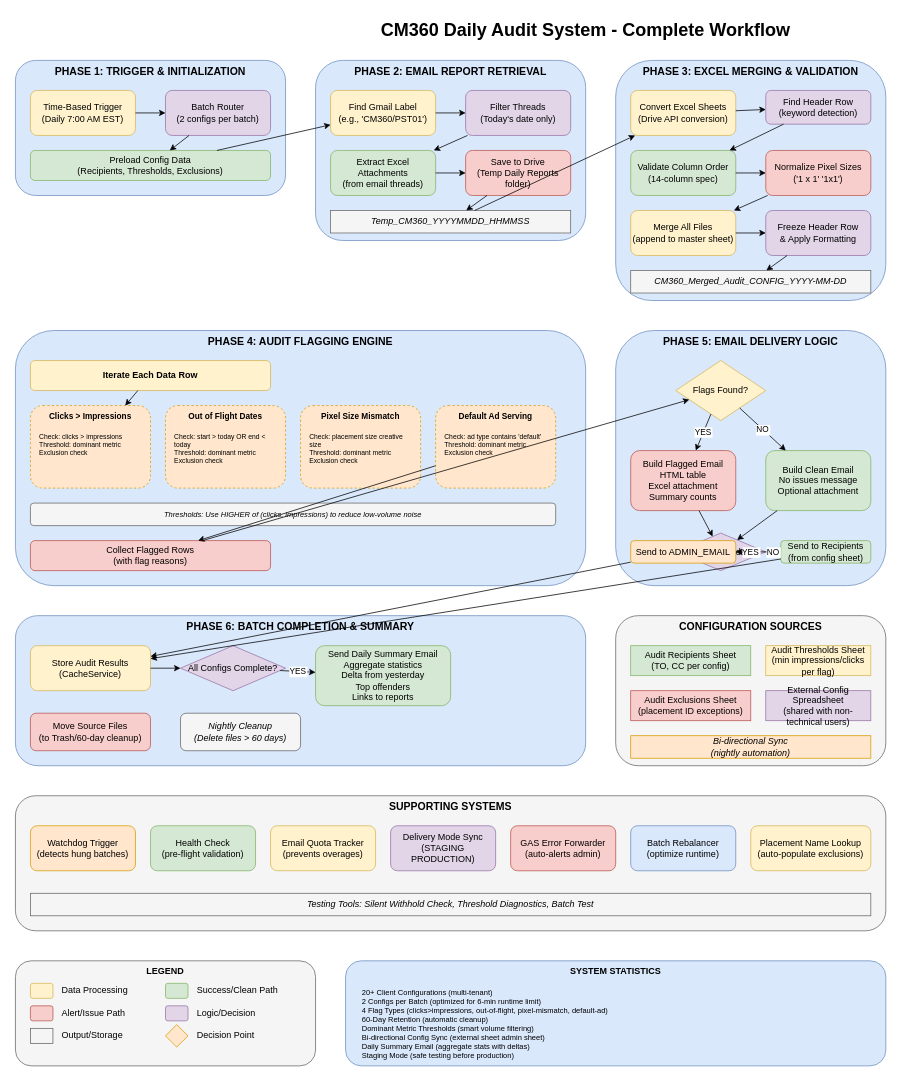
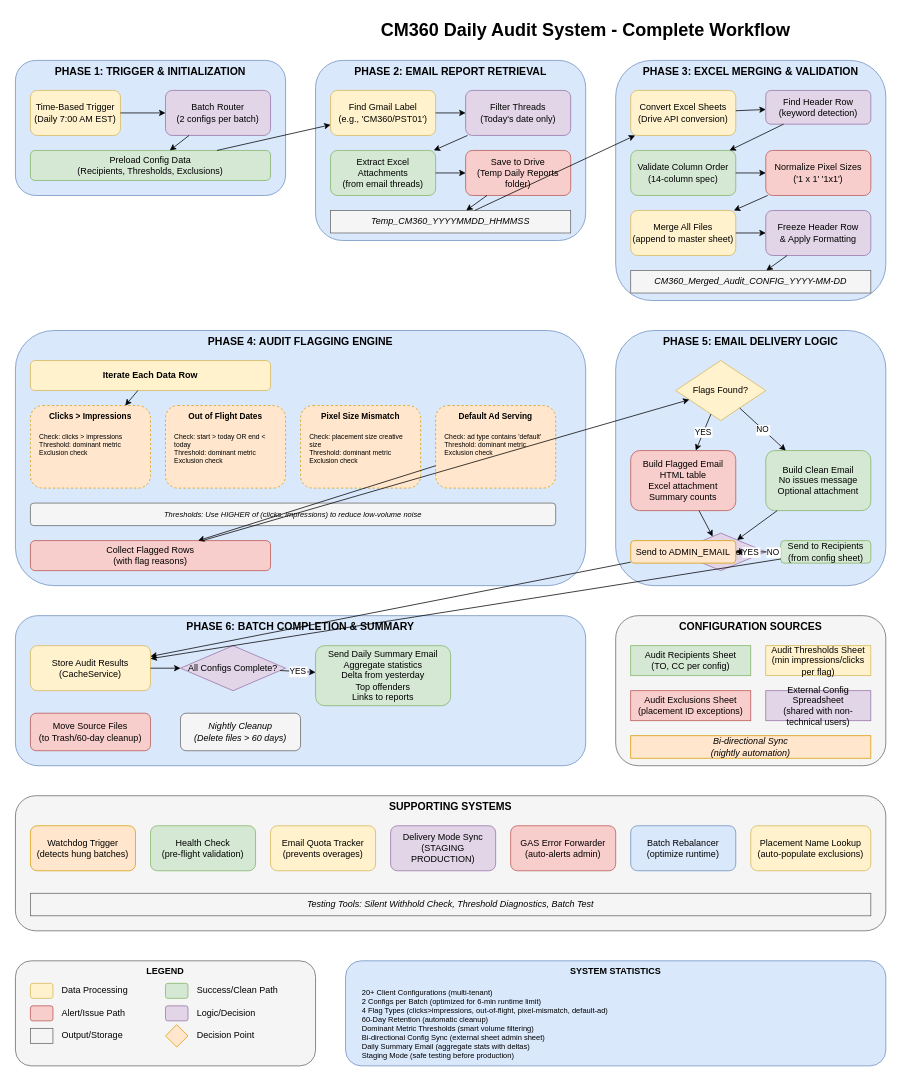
node "Time-Based Trigger (Daily 7:00 AM EST)": size 105x45 -> 90x45
